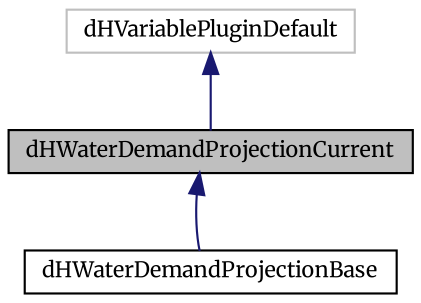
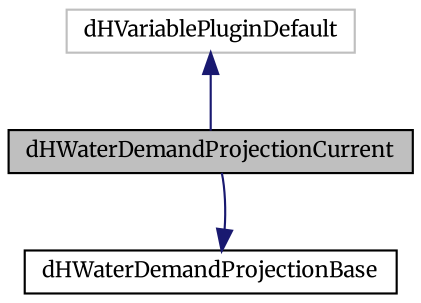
edge "dHWaterDemandProjectionBase" -> "dHWaterDemandProjectionCurrent": reversed
